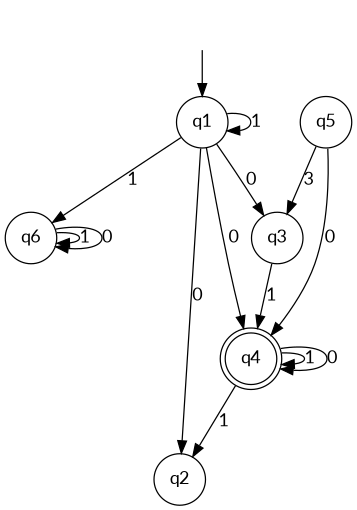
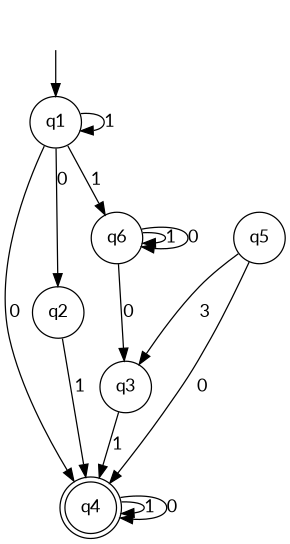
edge "q1" -> "q3": now "q6" -> "q3"
edge "q4" -> "q2": reversed
